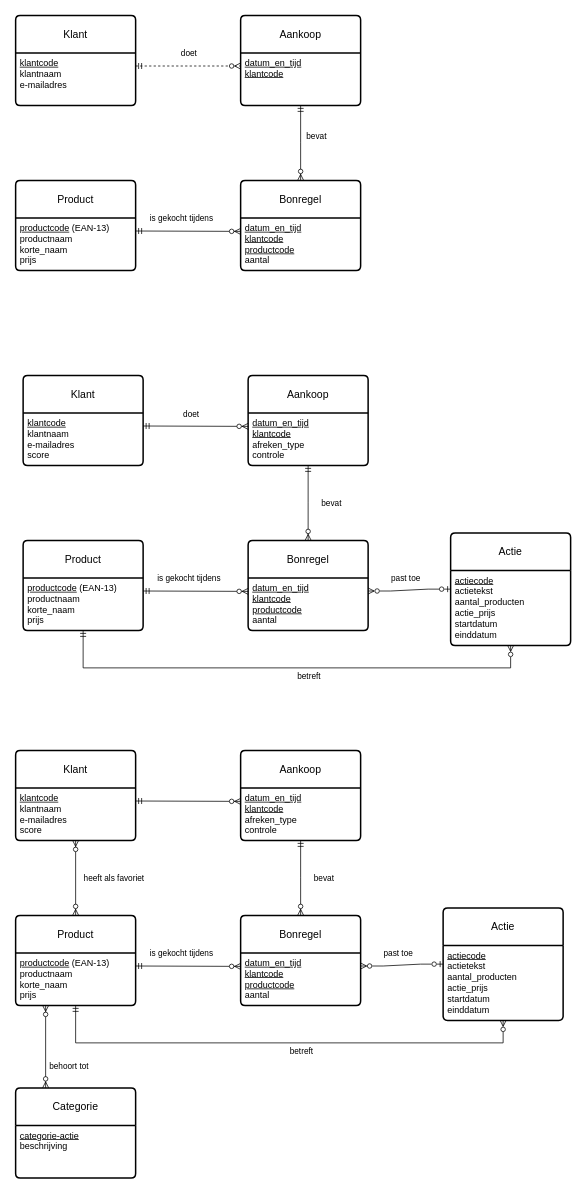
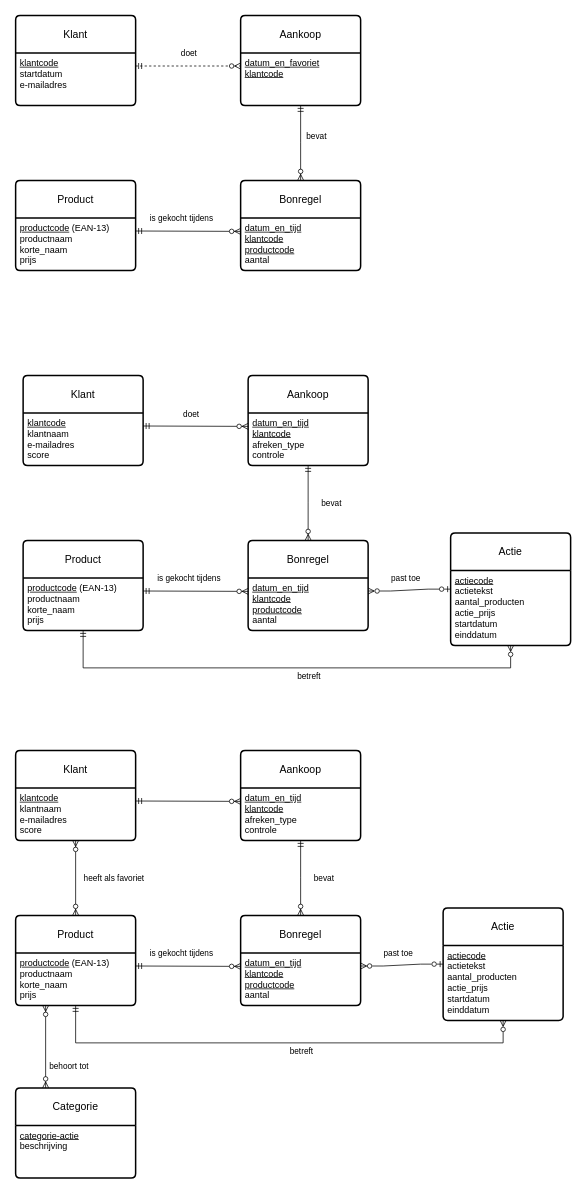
node "datum_en_tijd klantcode": label "datum_en_tijd klantcode" -> "datum_en_favoriet klantcode"
node "klantcode klantnaam e-mailadres": label "klantcode klantnaam e-mailadres" -> "klantcode startdatum e-mailadres"
